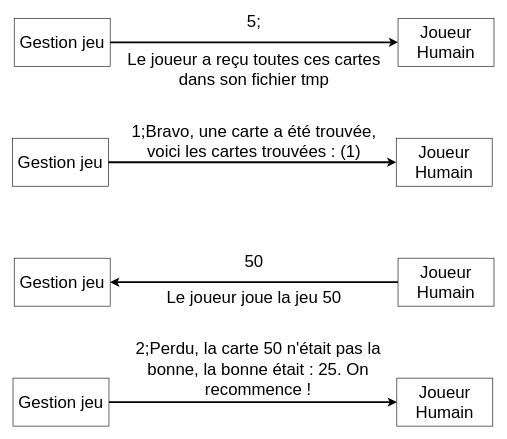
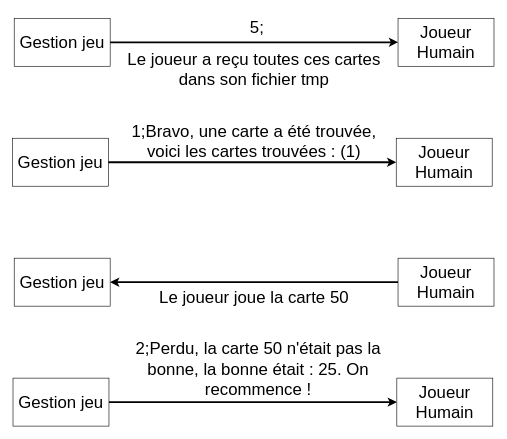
node "5;": moved (254, 21) -> (257, 27)
node "50": removed
node "Le joueur joue la jeu 50": label "Le joueur joue la jeu 50" -> "Le joueur joue la carte 50"
